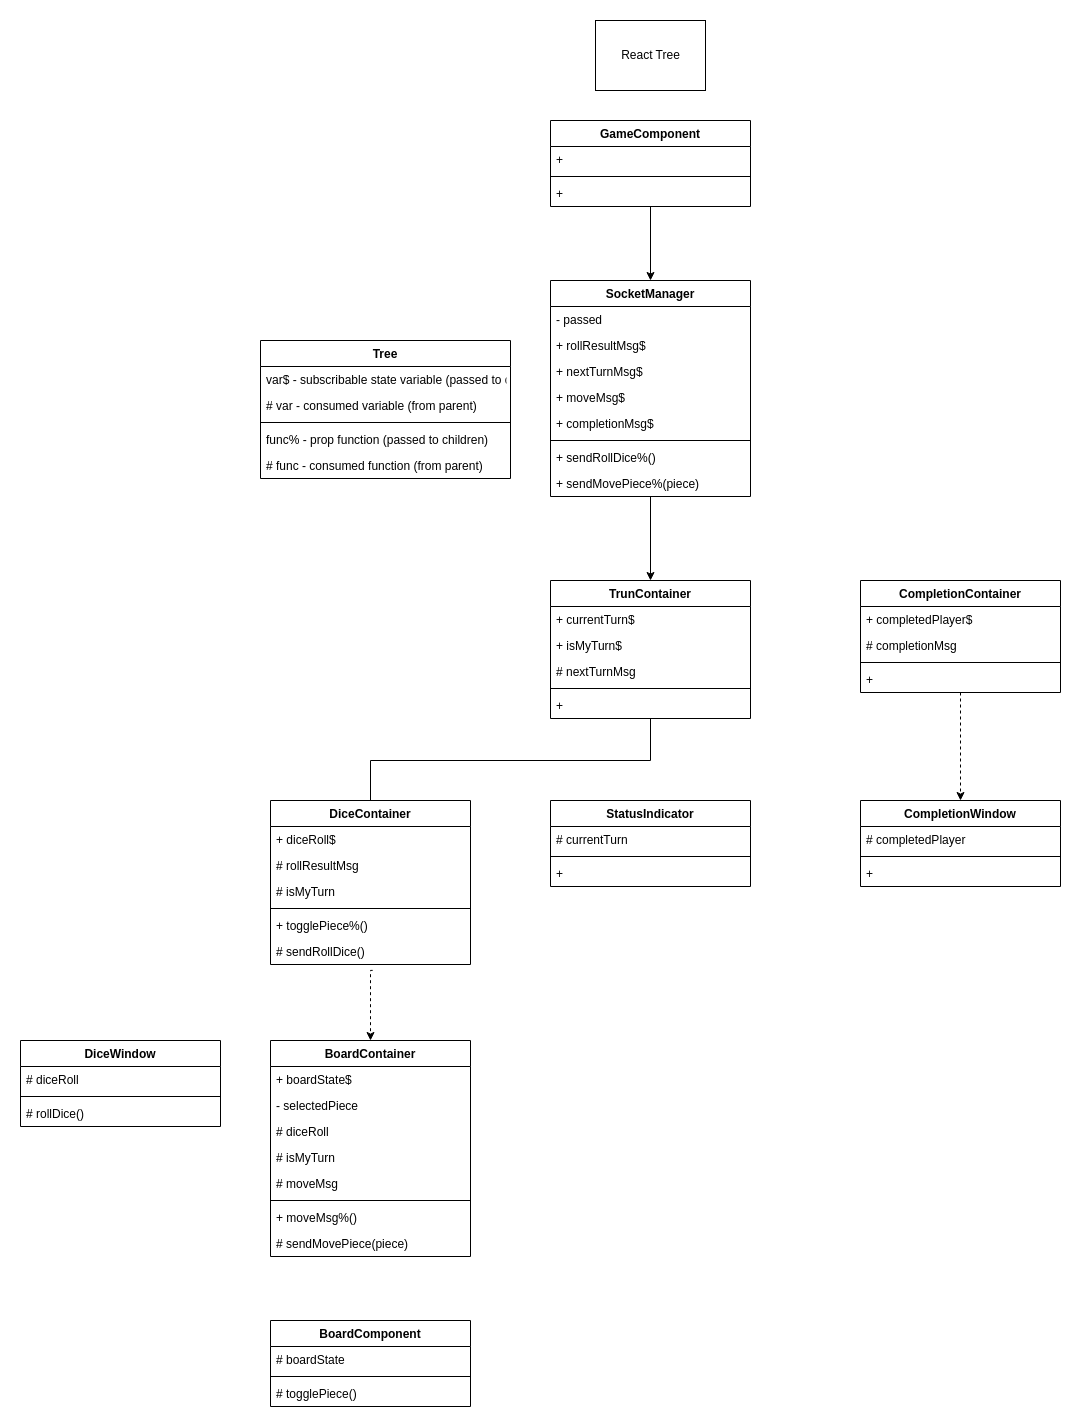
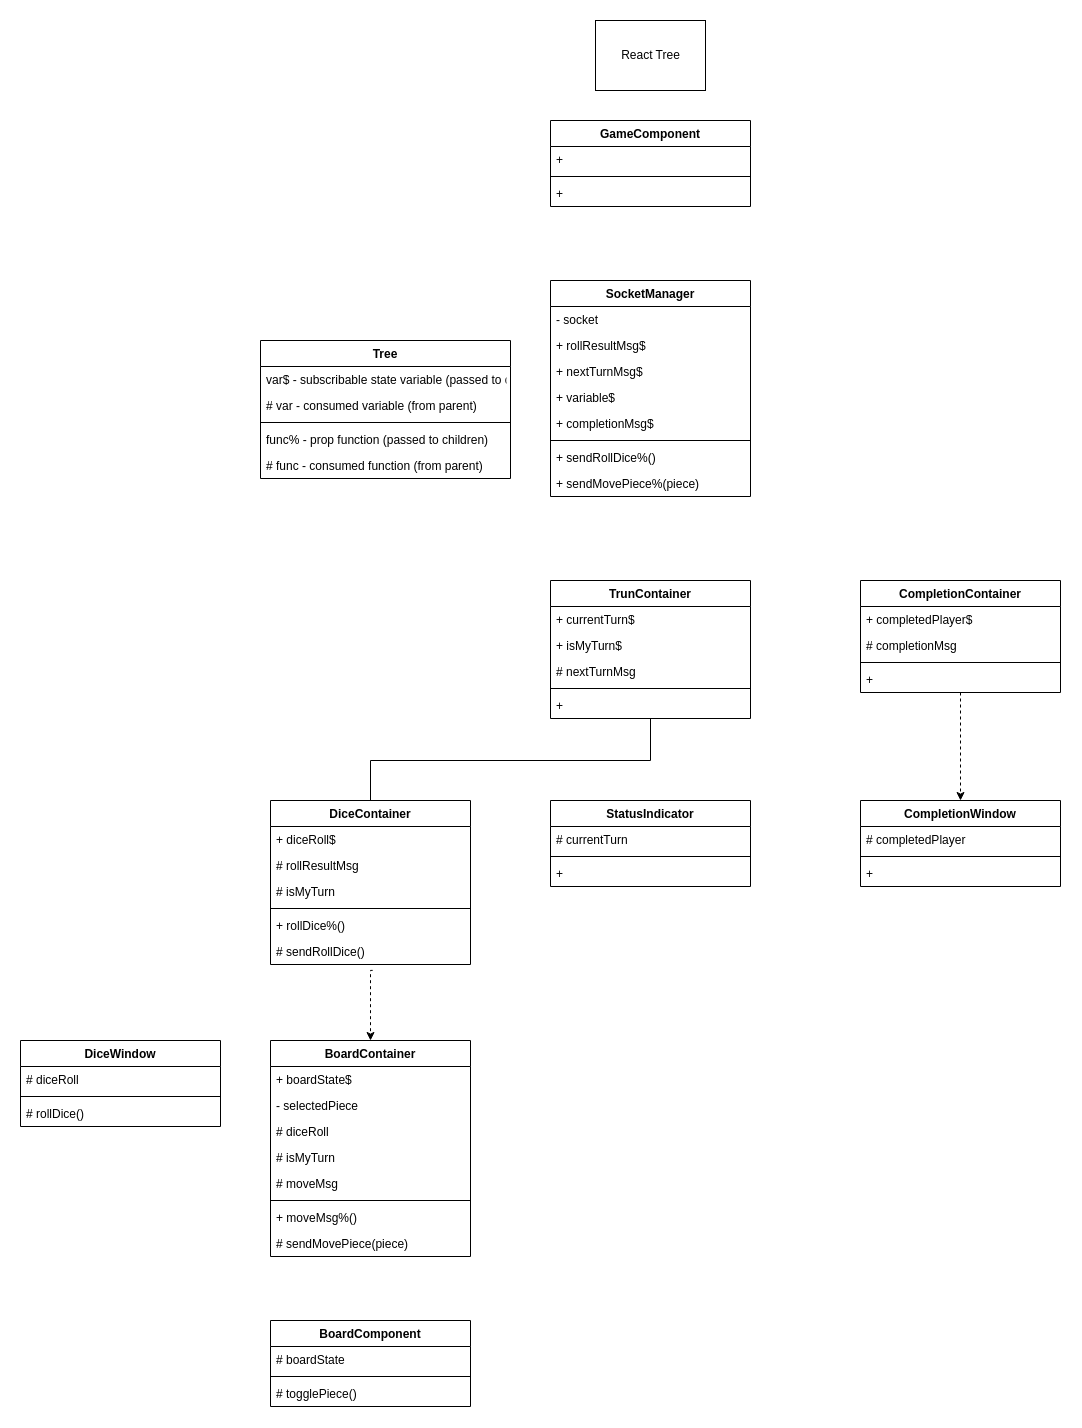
edge "GameComponent" -> "SocketManager": removed
node "- passed": label "- passed" -> "- socket"
node "+ moveMsg$": label "+ moveMsg$" -> "+ variable$"
edge "SocketManager" -> "TrunContainer": removed
node "+ togglePiece%()": label "+ togglePiece%()" -> "+ rollDice%()"
